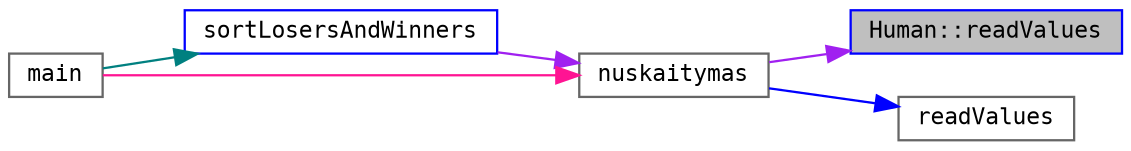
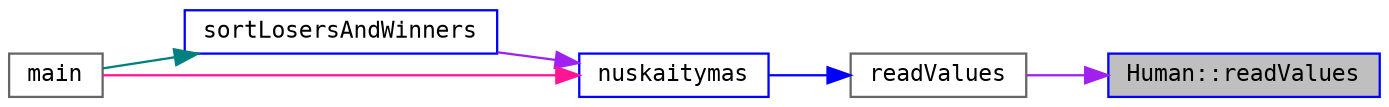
edge "nuskaitymas" -> "Human::readValues": now "readValues" -> "Human::readValues"
node "nuskaitymas": color gray40 -> blue
